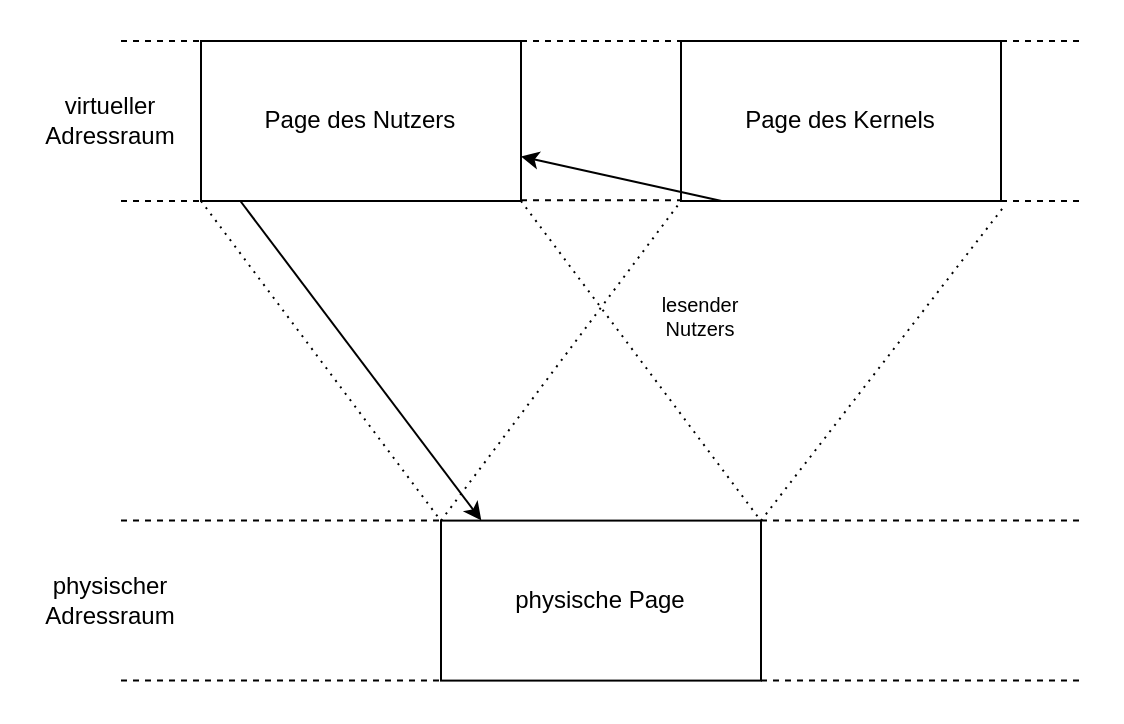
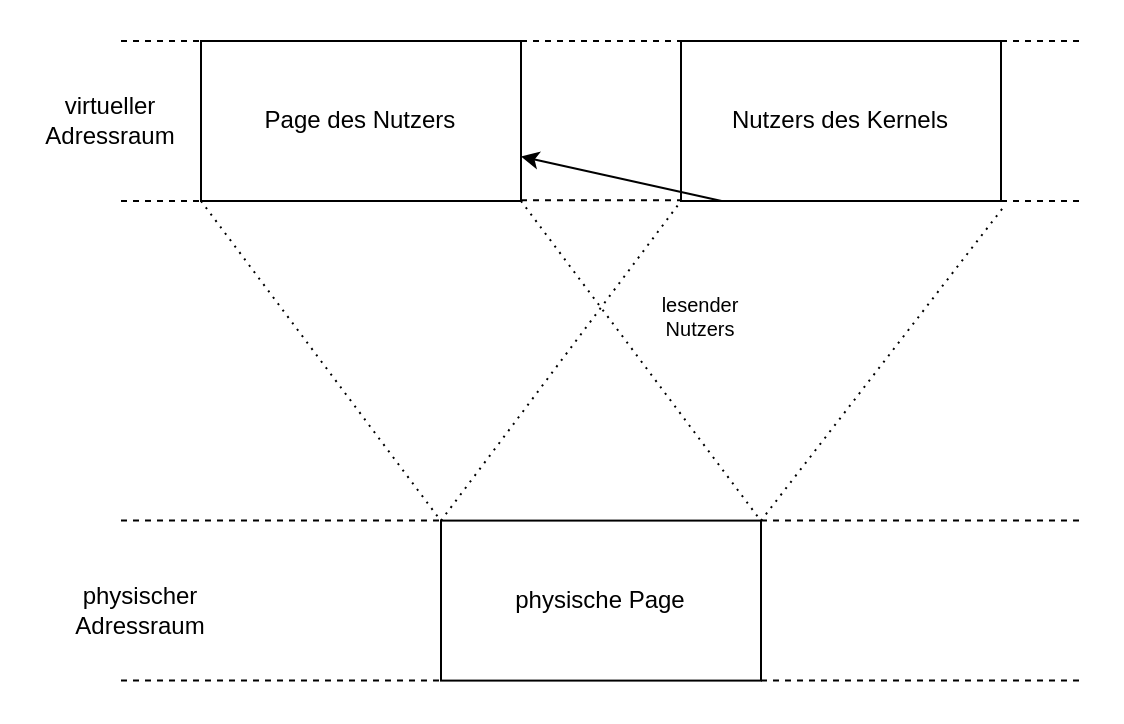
node "Page des Kernels": label "Page des Kernels" -> "Nutzers des Kernels"
edge "Page des Nutzers" -> "physische Page": removed
node "physischer Adressraum": moved (111, 601) -> (141, 611)
